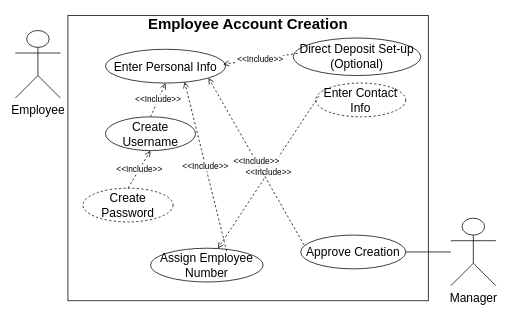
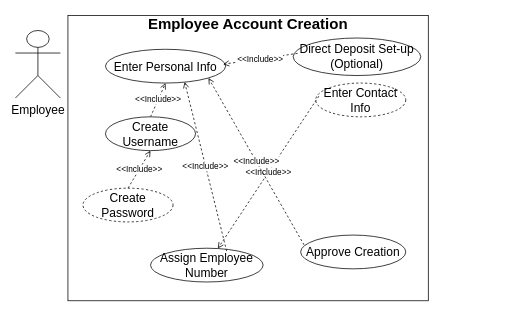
edge "Approve Creation" -- "Manager": removed
node "Manager": removed
